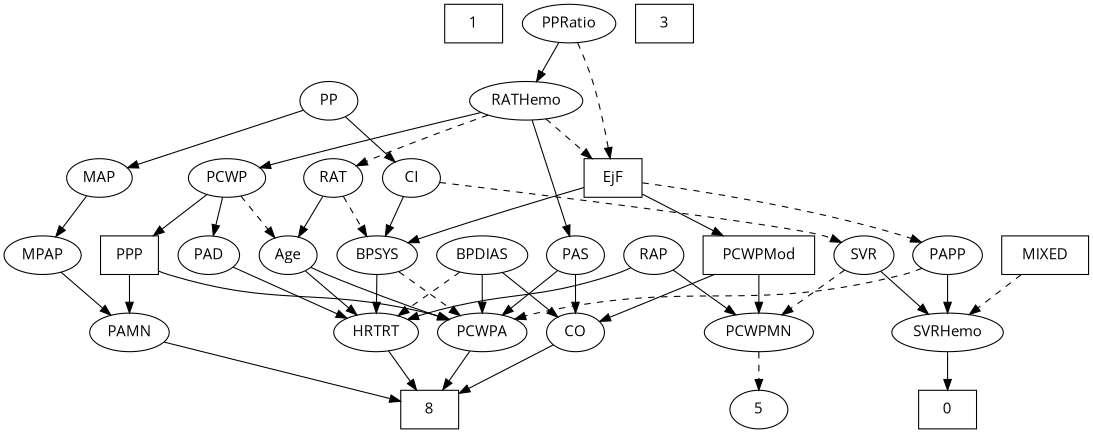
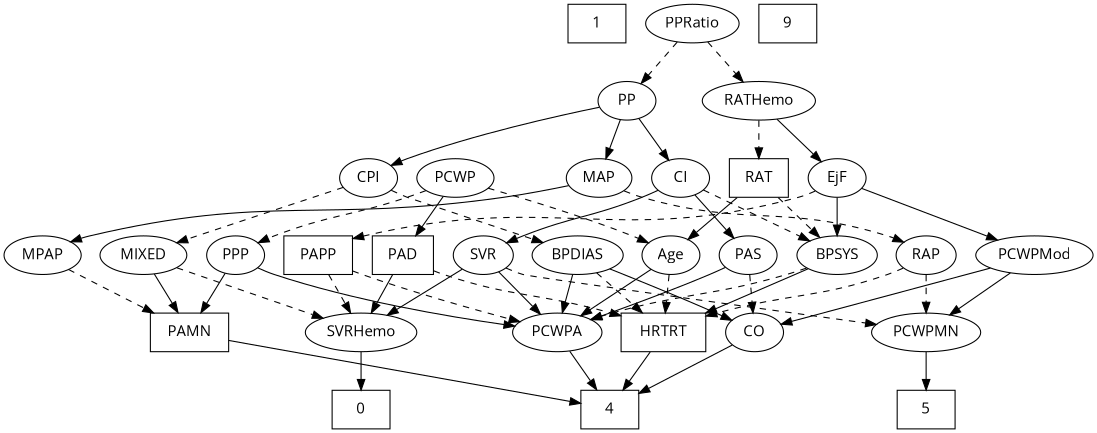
node "3": label "3" -> "9"
edge "PPRatio" -> "RATHemo": style solid -> dashed
edge "PPRatio" -> "EjF": now "PPRatio" -> "PP"
edge "RATHemo" -> "EjF": style dashed -> solid
edge "RATHemo" -> "PCWP": removed
edge "RATHemo" -> "PAS": now "CI" -> "PAS"
node "RAT": shape ellipse -> box
node "CPI": added
node "EjF": shape box -> ellipse
edge "CI" -> "SVR": style dashed -> solid
edge "PCWP" -> "PPP": style solid -> dashed
edge "CI" -> "BPSYS": style solid -> dashed
edge "MAP" -> "RAP": added
node "PPP": shape box -> ellipse
node "PAD": shape ellipse -> box
node "PCWPMod": shape box -> ellipse
node "PAPP": shape ellipse -> box
node "MIXED": shape box -> ellipse
edge "SVR" -> "PCWPA": added
edge "PAD" -> "HRTRT": style solid -> dashed
edge "MIXED" -> "PAMN": added
edge "Age" -> "HRTRT": style solid -> dashed
edge "PAD" -> "SVRHemo": added
edge "RAP" -> "PCWPMN": style solid -> dashed
edge "PAPP" -> "SVRHemo": style solid -> dashed
edge "MPAP" -> "PAMN": style solid -> dashed
edge "PAS" -> "CO": style solid -> dashed
edge "RAP" -> "HRTRT": style solid -> dashed
node "PAMN": shape ellipse -> box
node "HRTRT": shape ellipse -> box
edge "PCWPMN" -> "5": style dashed -> solid
node "8": label "8" -> "4"
node "5": shape ellipse -> box
